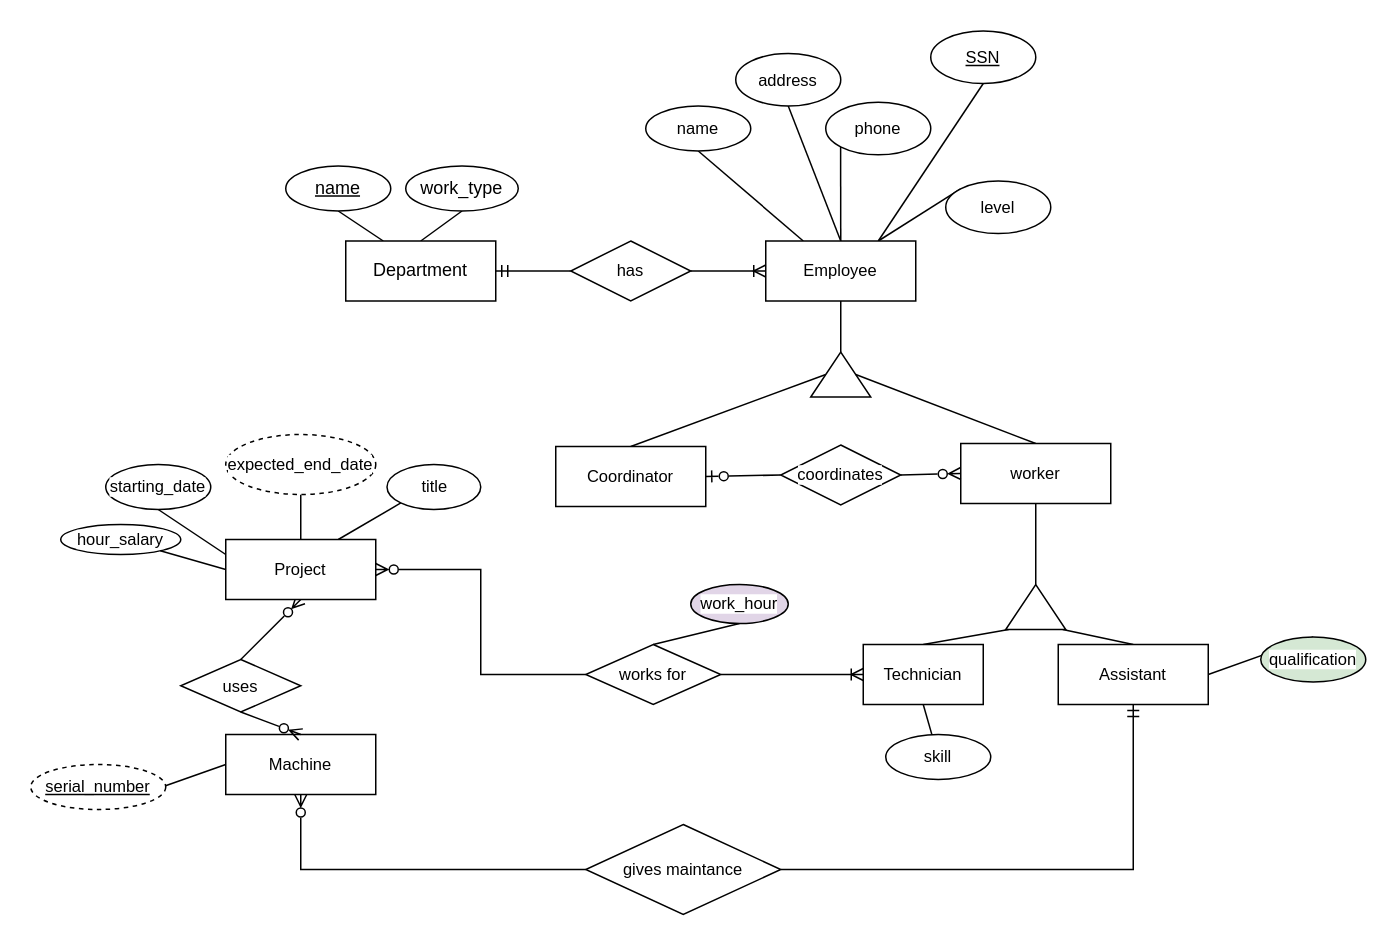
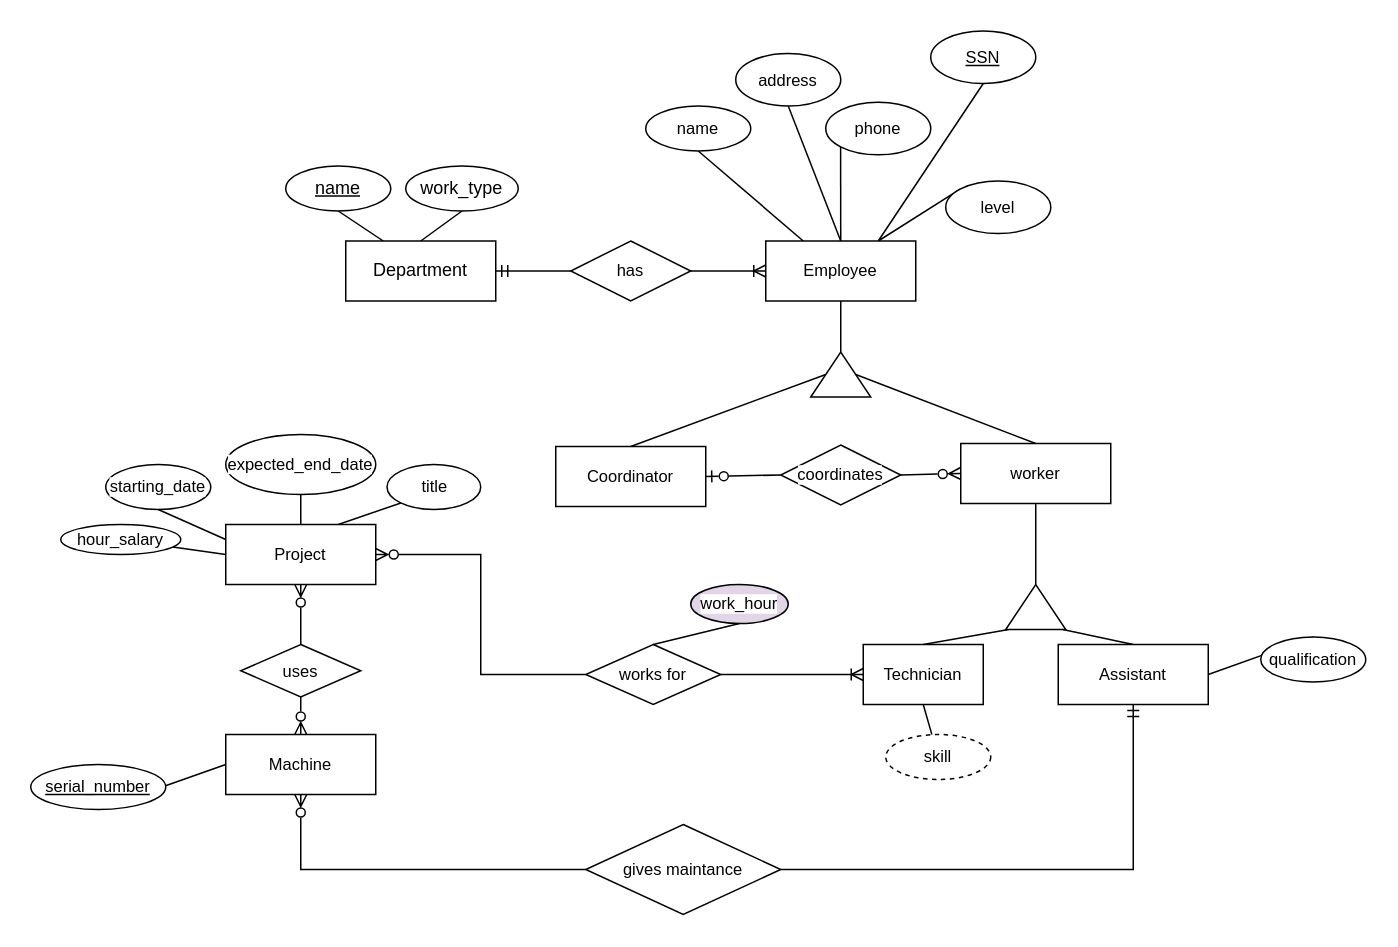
node "expected_end_date": style dashed -> solid
node "Project": moved (301, 569) -> (301, 554)
node "qualification": fillcolor #d5e8d4 -> #ffffff
node "uses": moved (241, 686) -> (301, 671)
node "skill": style solid -> dashed
node "serial_number": style dashed -> solid
